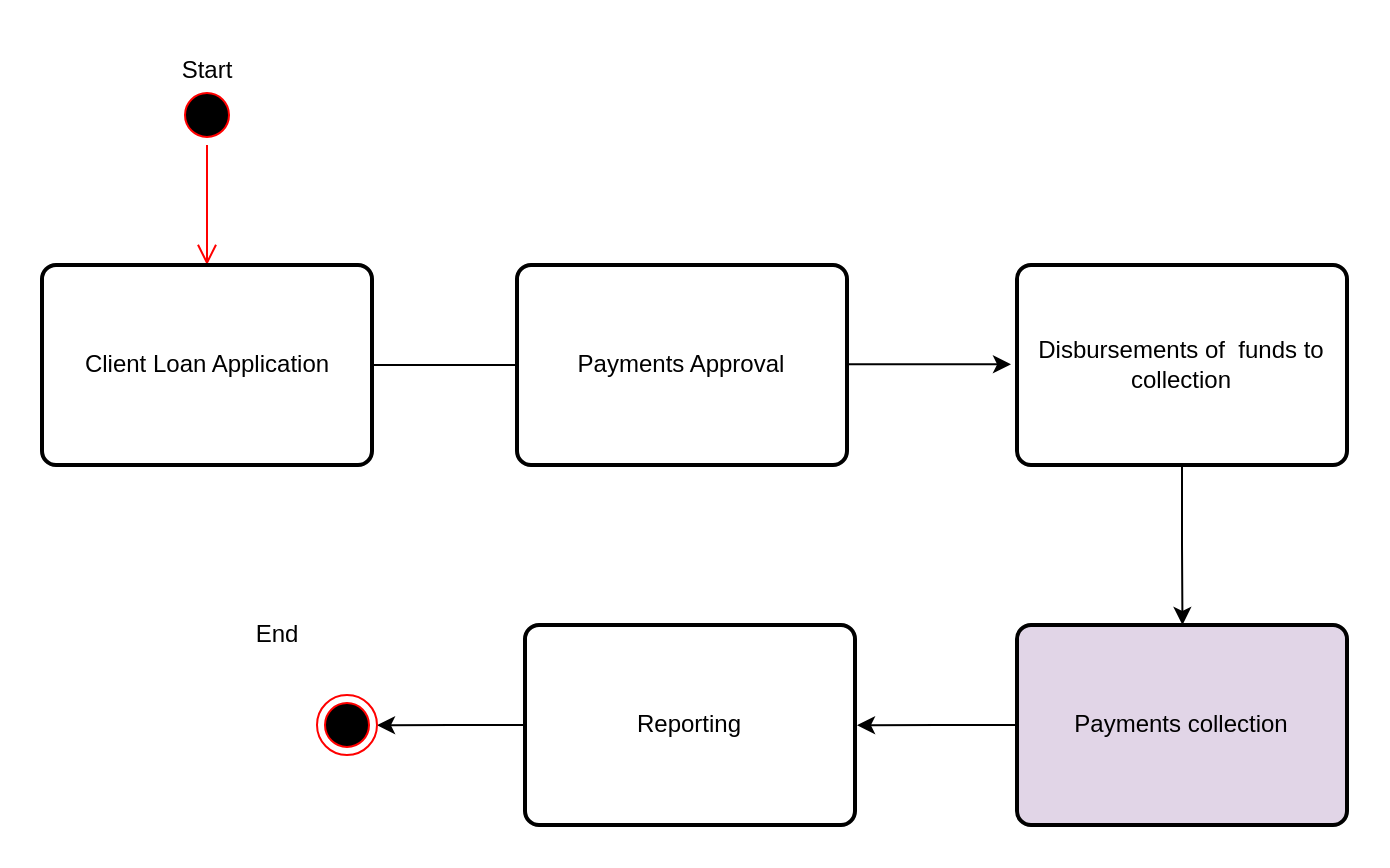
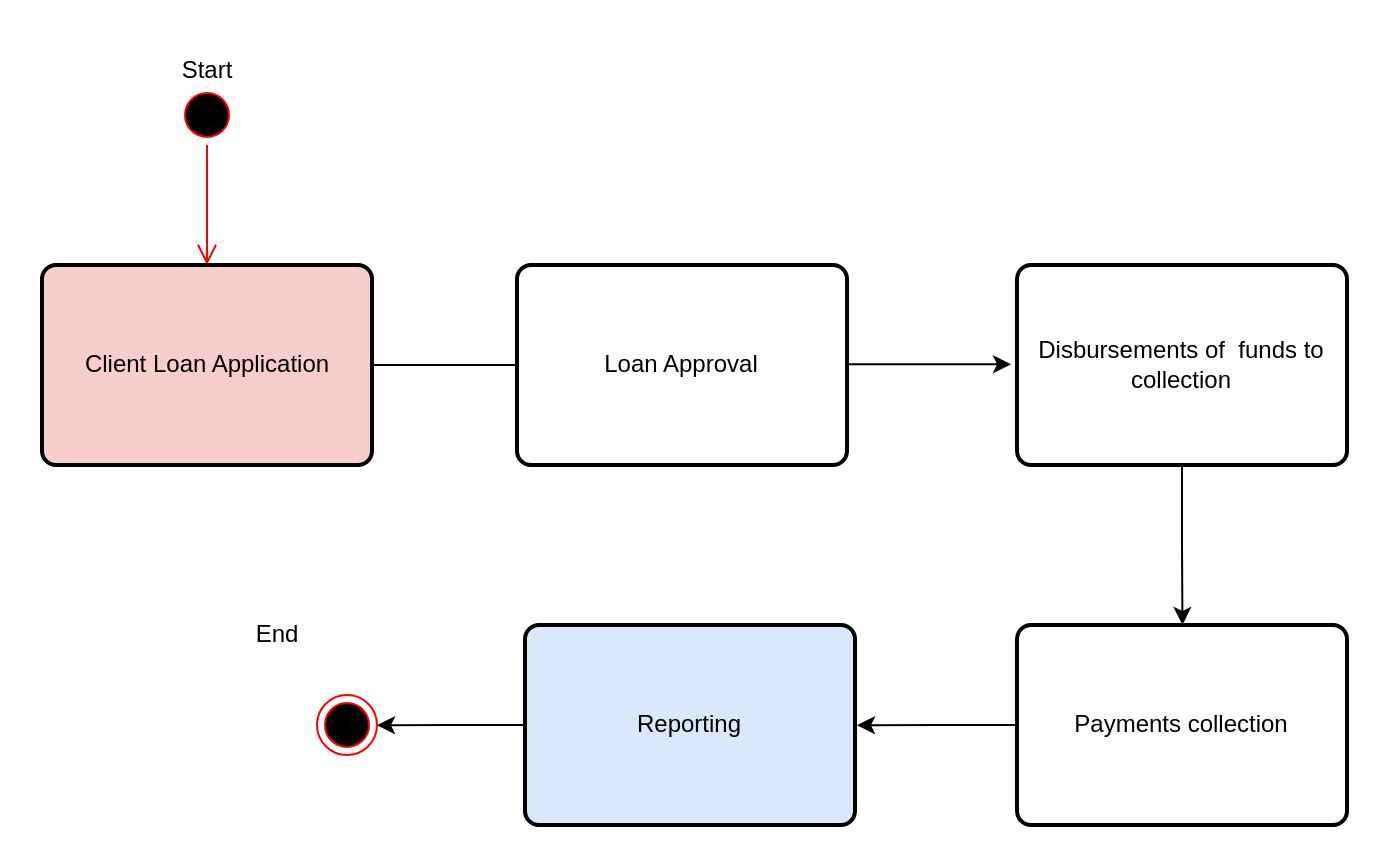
node "Client Loan Application": fillcolor #ffffff -> #f8cecc
node "Payments Approval": label "Payments Approval" -> "Loan Approval"
node "Reporting": fillcolor #ffffff -> #dae8fc
node "Payments collection": fillcolor #e1d5e7 -> #ffffff
